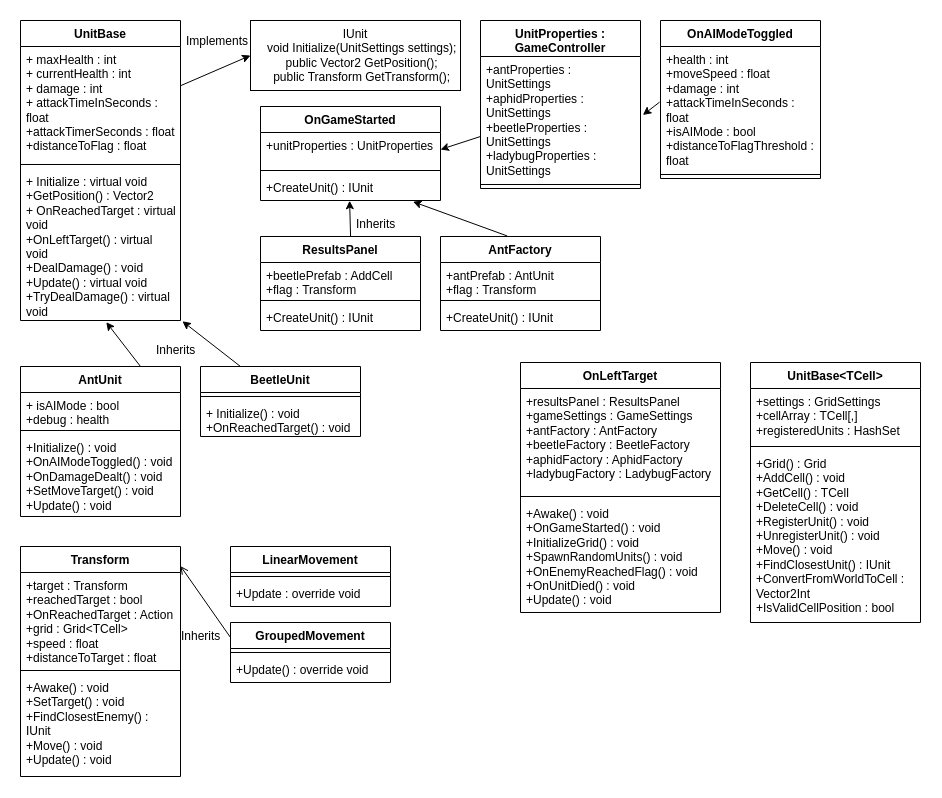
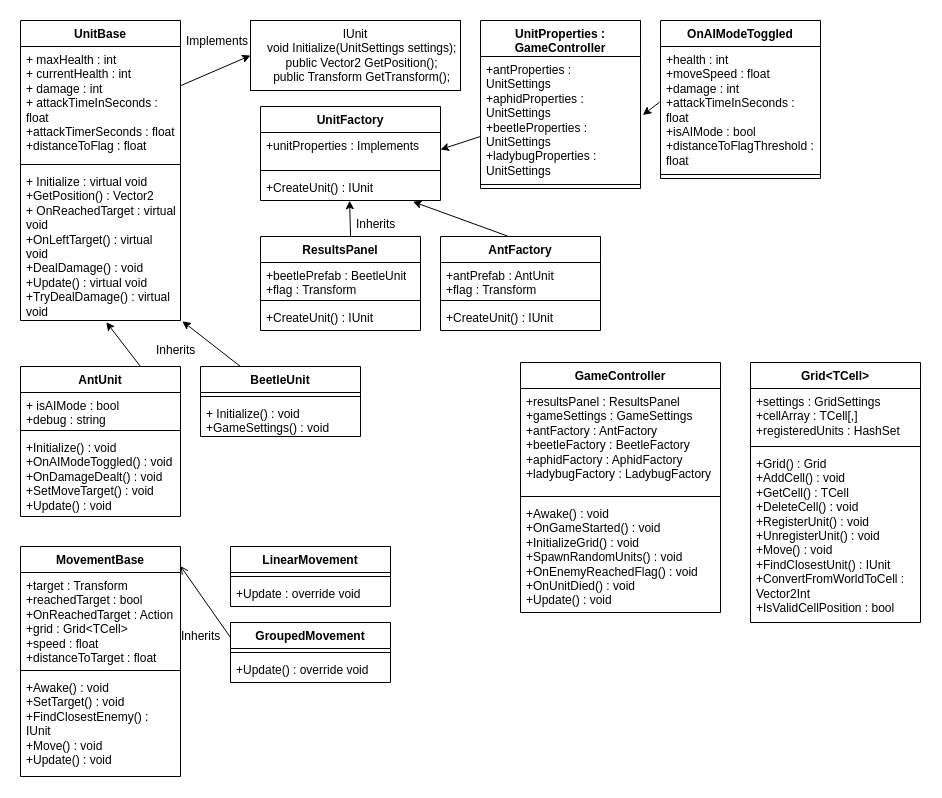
node "OnGameStarted": label "OnGameStarted" -> "UnitFactory"
node "+unitProperties : UnitProperties": label "+unitProperties : UnitProperties" -> "+unitProperties : Implements"
node "+beetlePrefab : AddCell +flag : Transform": label "+beetlePrefab : AddCell +flag : Transform" -> "+beetlePrefab : BeetleUnit +flag : Transform"
node "OnLeftTarget": label "OnLeftTarget" -> "GameController"
node "UnitBase<TCell>": label "UnitBase<TCell>" -> "Grid<TCell>"
node "+ isAIMode : bool +debug : health": label "+ isAIMode : bool +debug : health" -> "+ isAIMode : bool +debug : string"
node "+ Initialize() : void +OnReachedTarget() : void": label "+ Initialize() : void +OnReachedTarget() : void" -> "+ Initialize() : void +GameSettings() : void"
node "Transform": label "Transform" -> "MovementBase"
